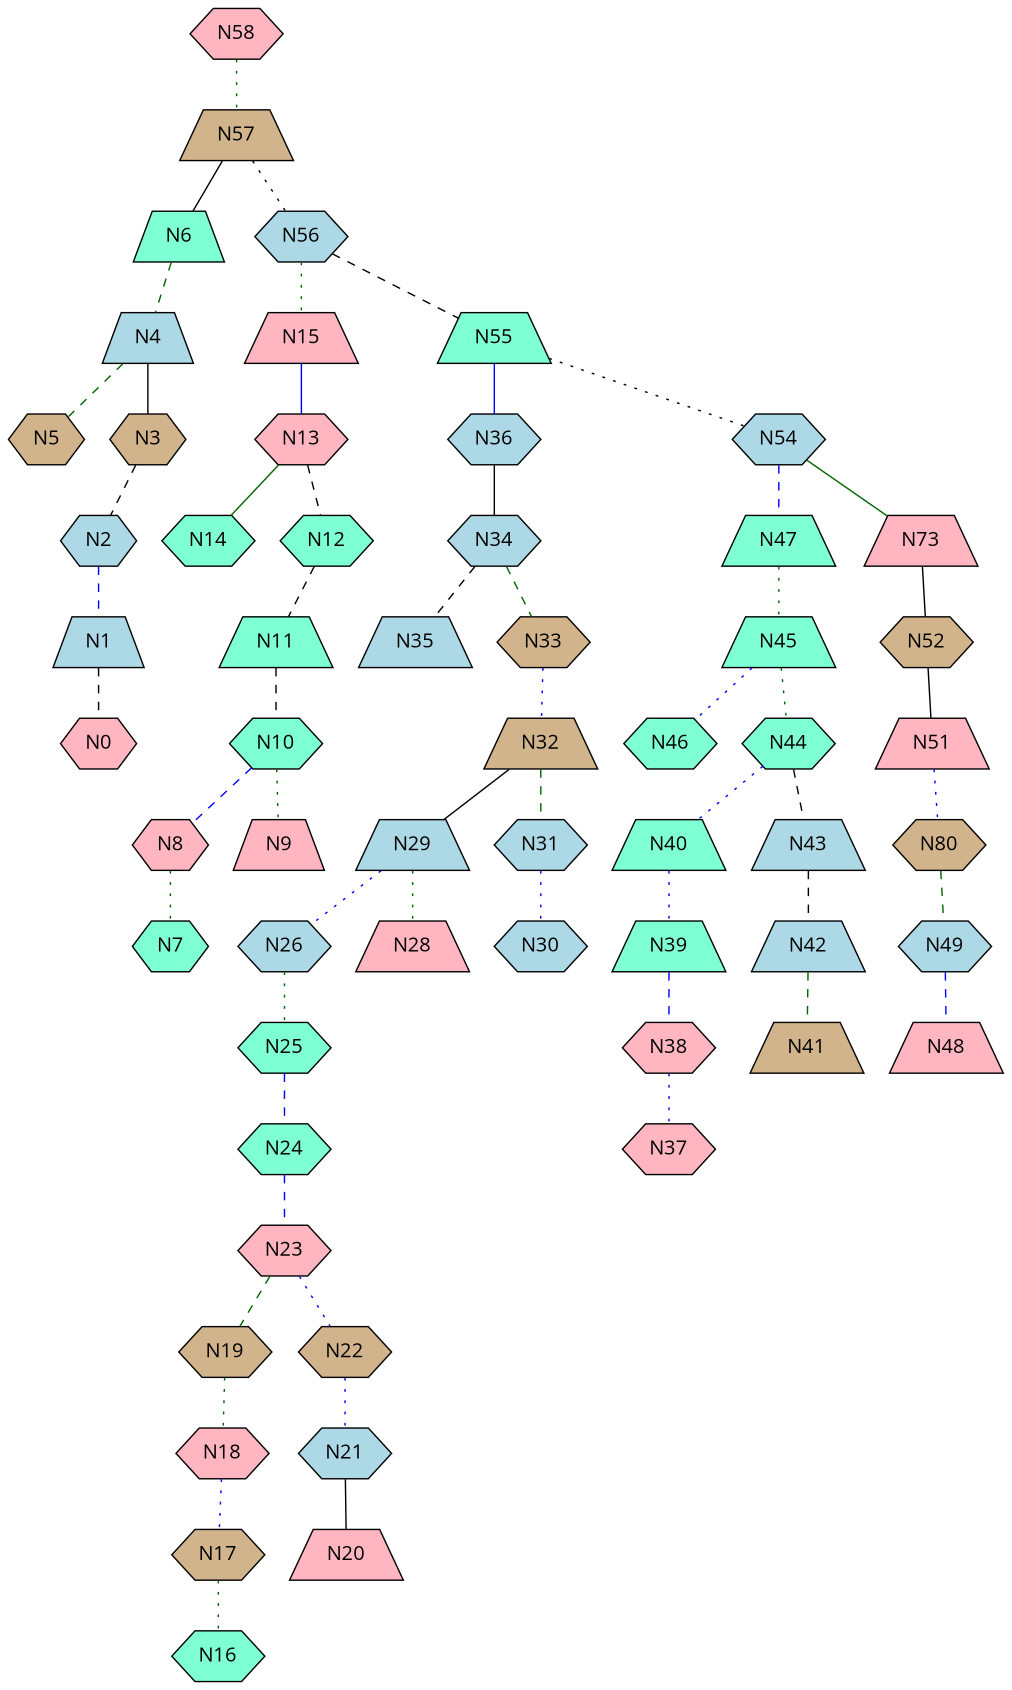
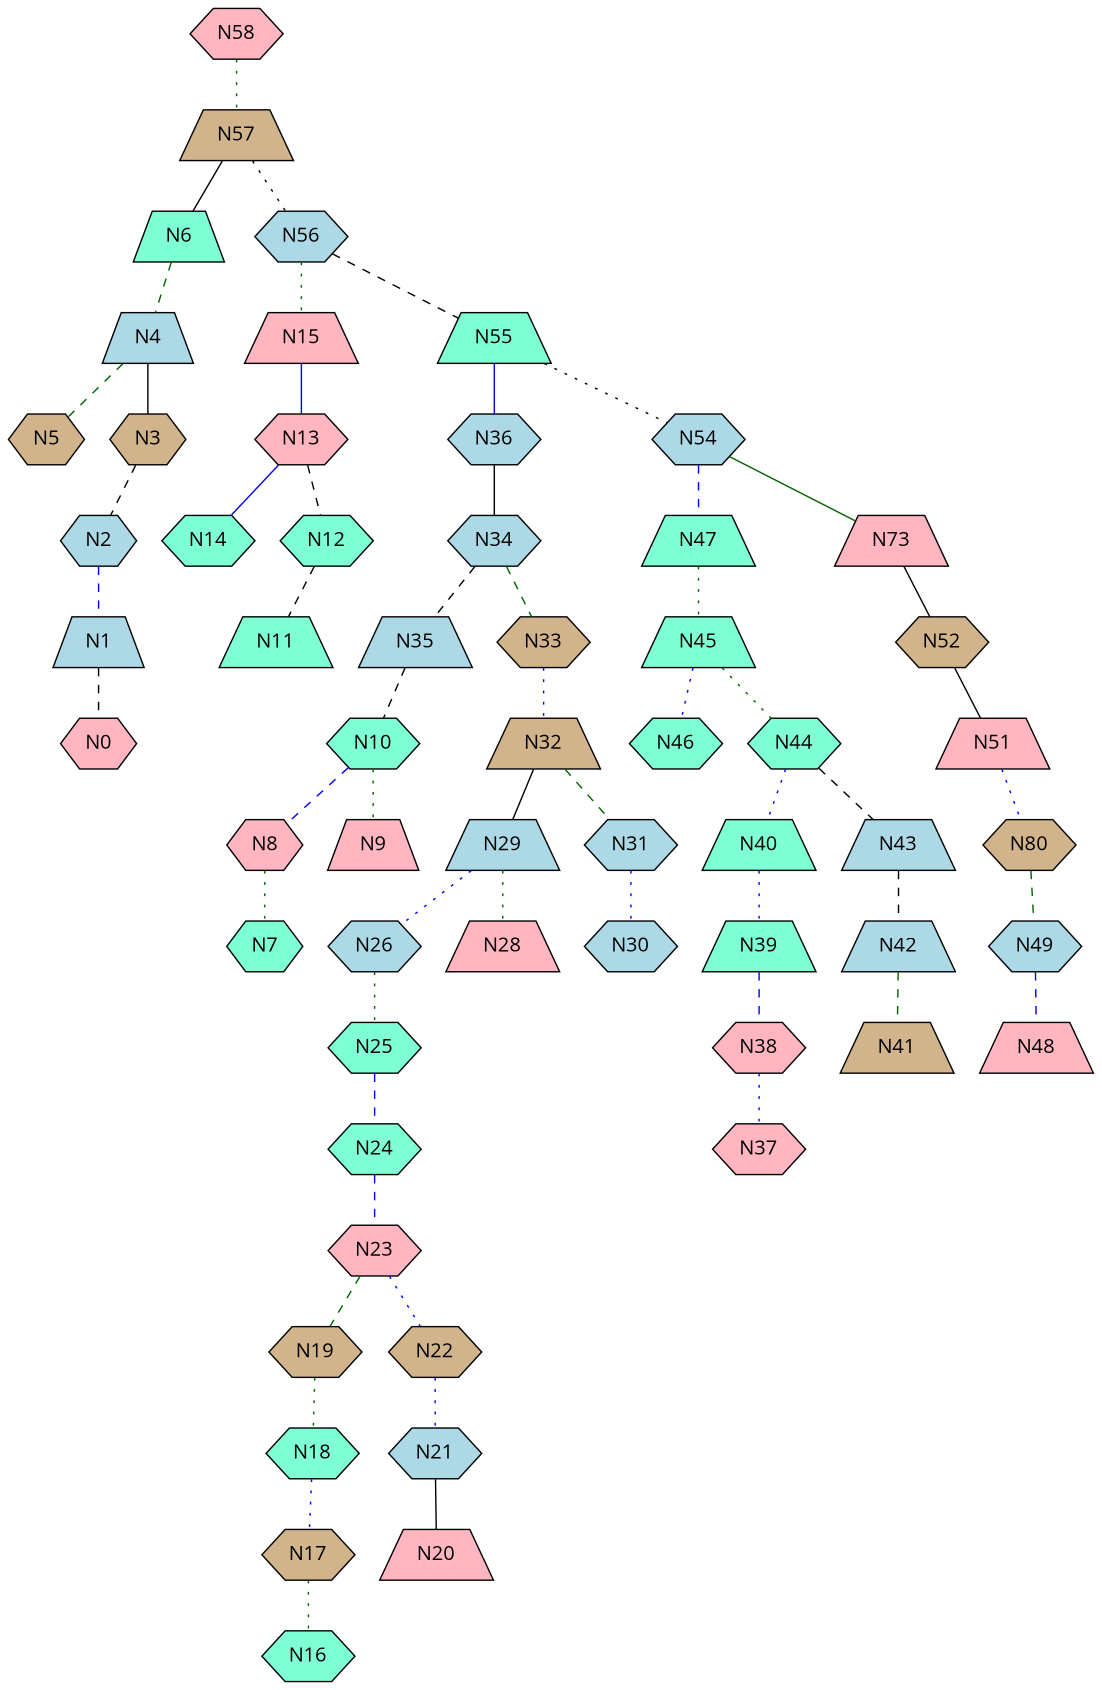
edge "N13" -- "N14": color darkgreen -> blue
edge "N11" -- "N10": now "N35" -- "N10"
node "N18": fillcolor lightpink -> aquamarine
